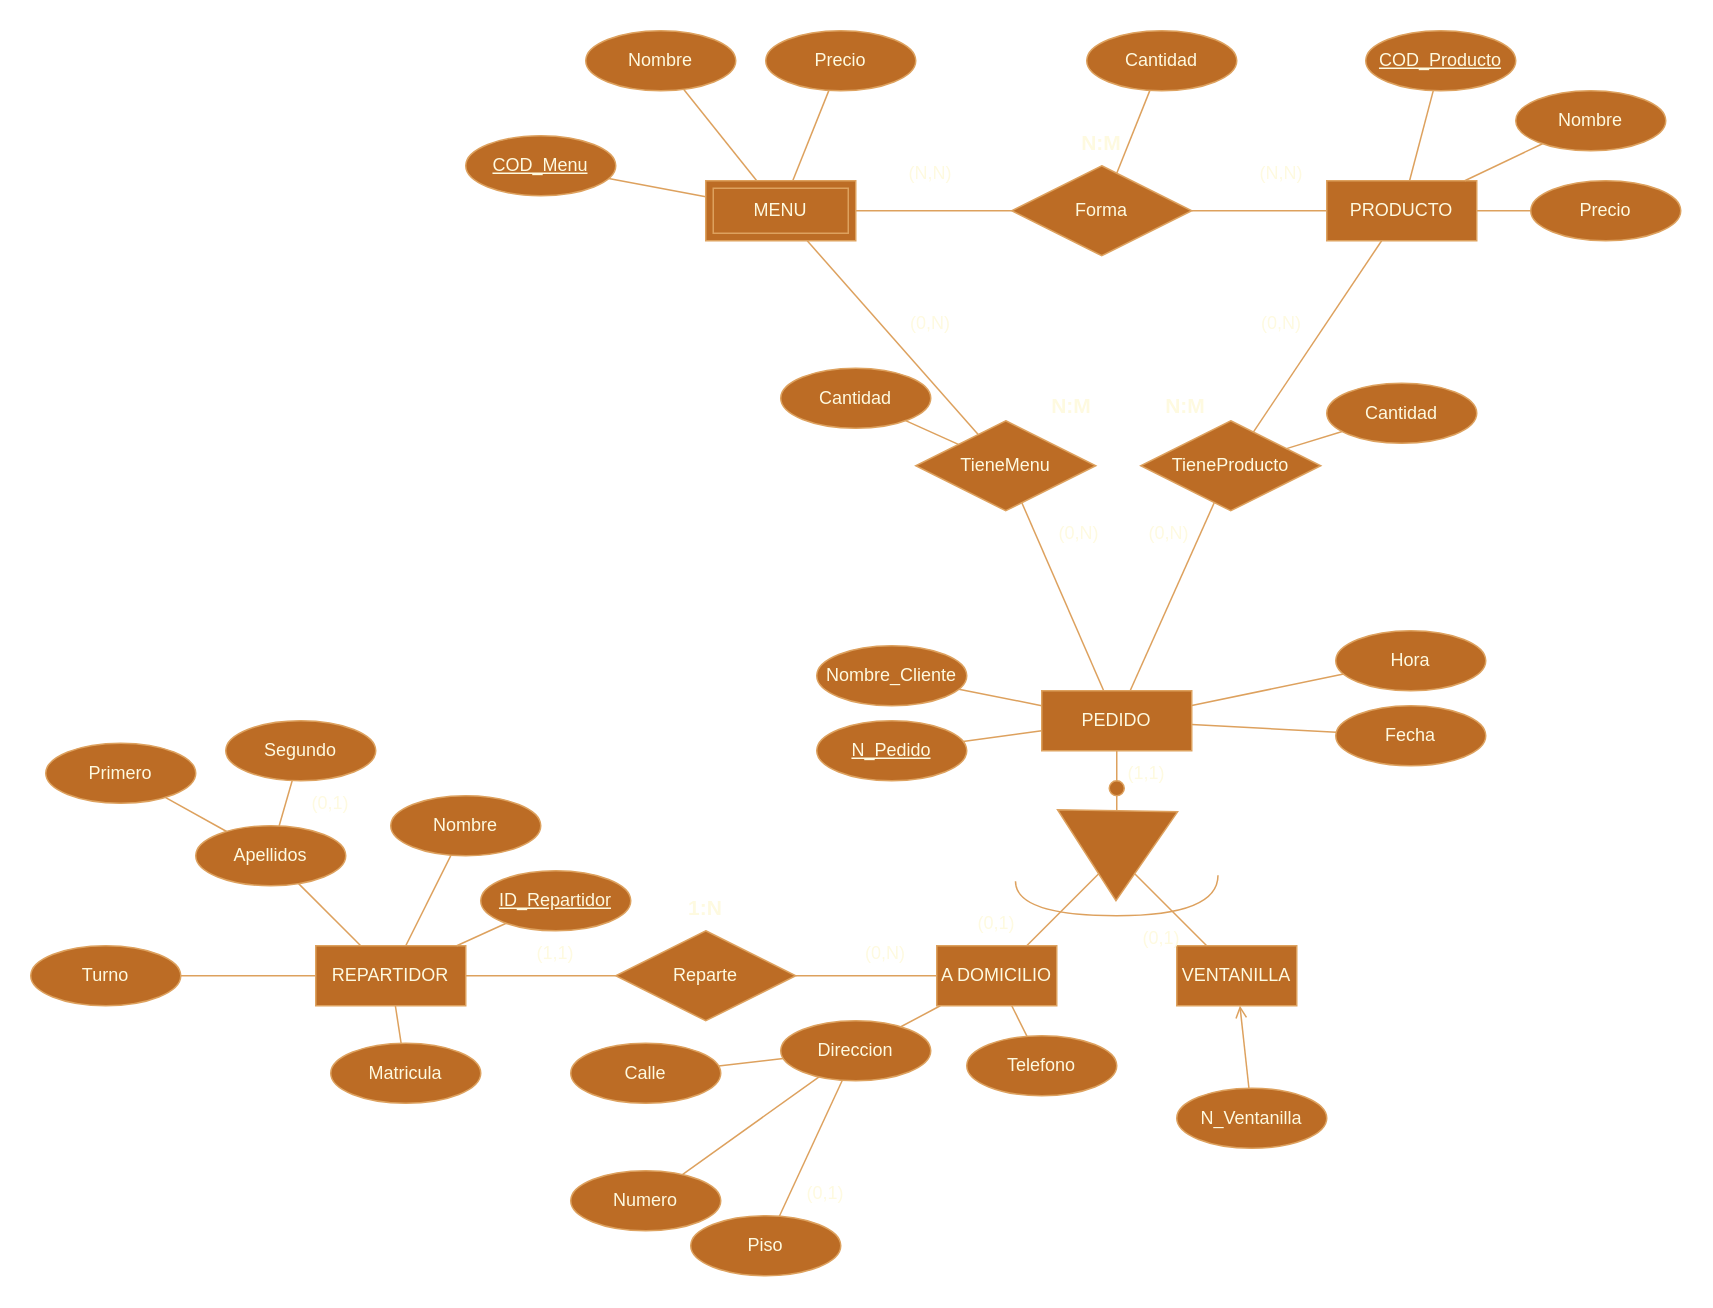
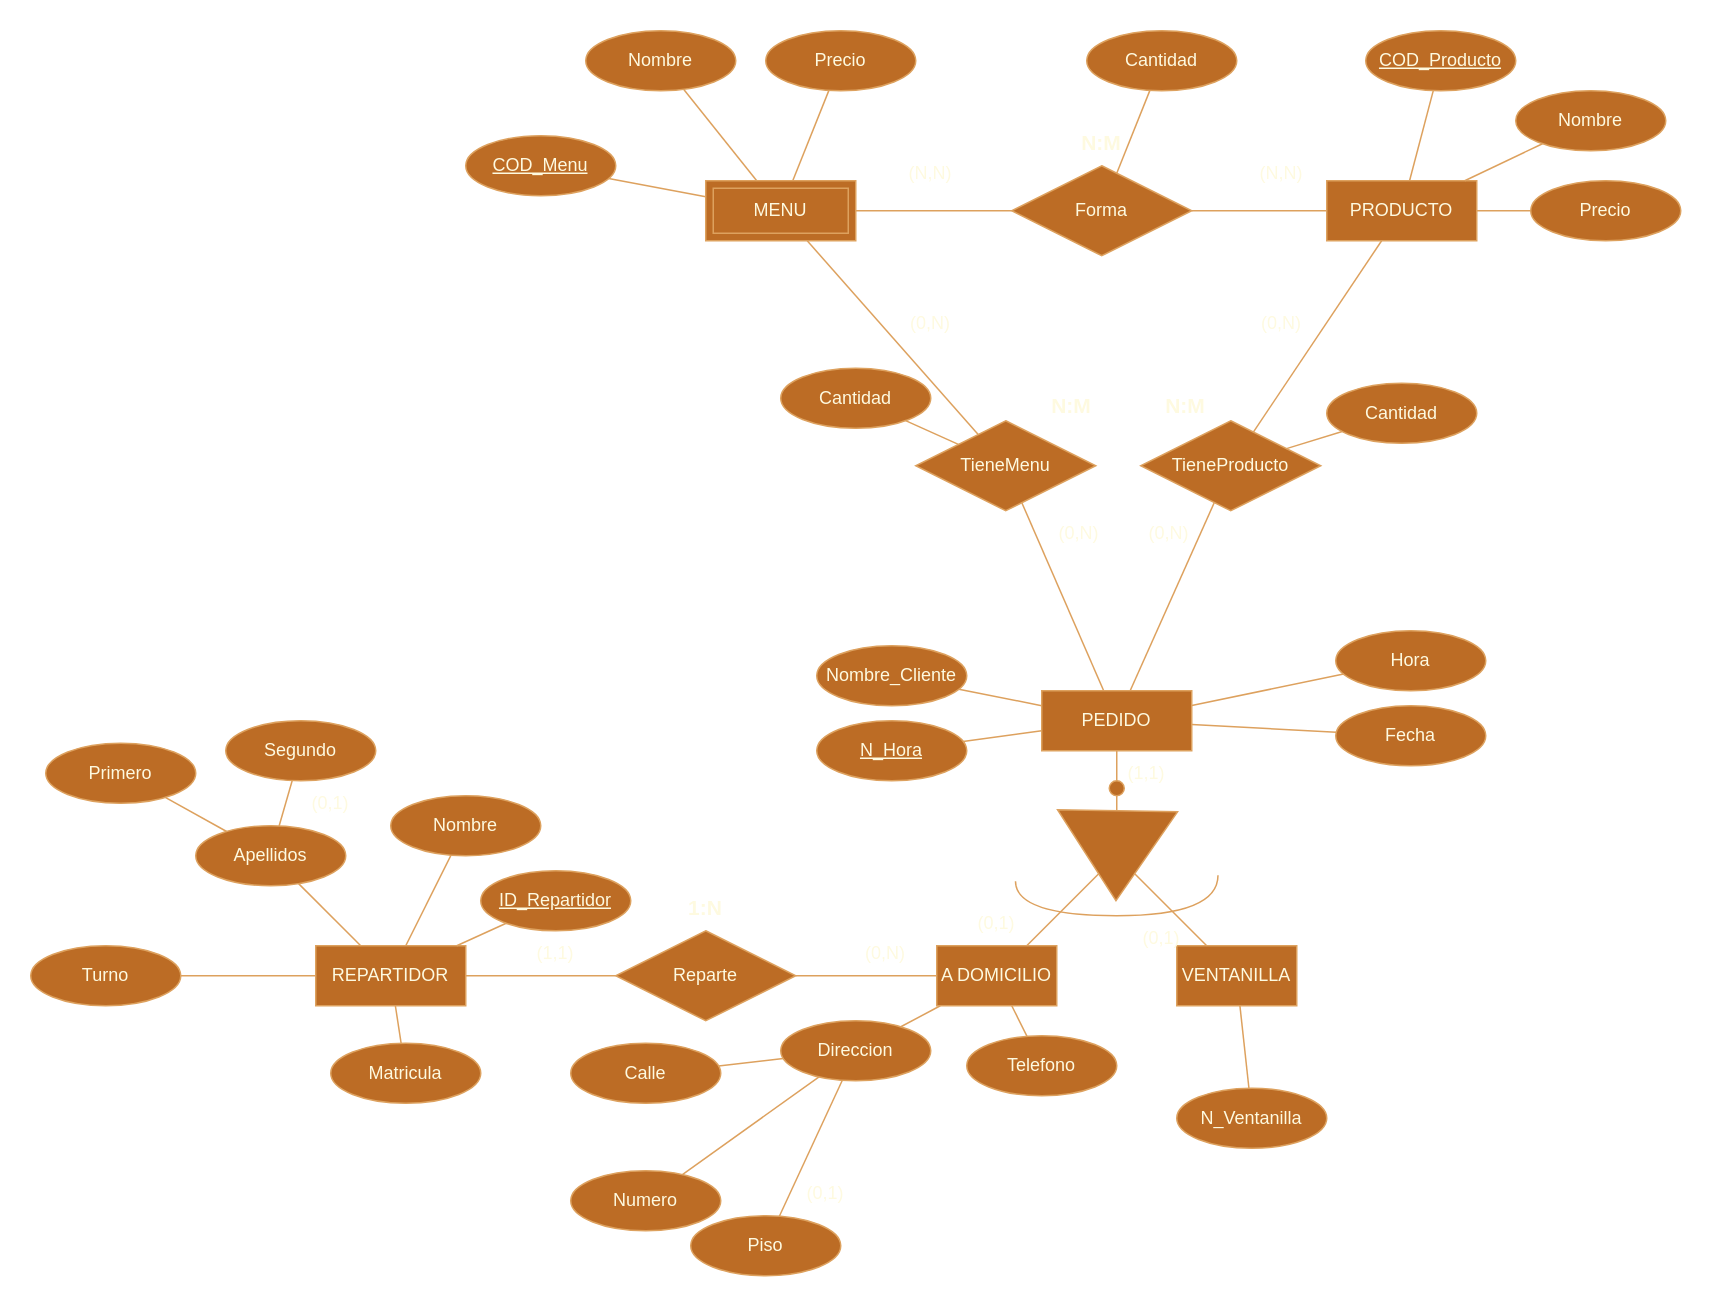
node "N_Pedido": label "N_Pedido" -> "N_Hora"
edge "N_Ventanilla" -> "VENTANILLA": arrowhead open -> none
